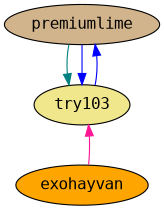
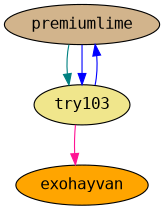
edge "exohayvan" -> "try103": reversed
